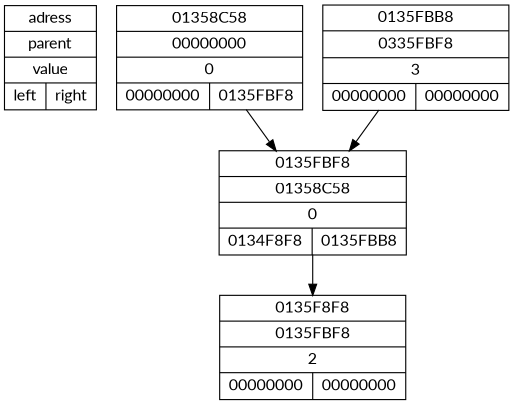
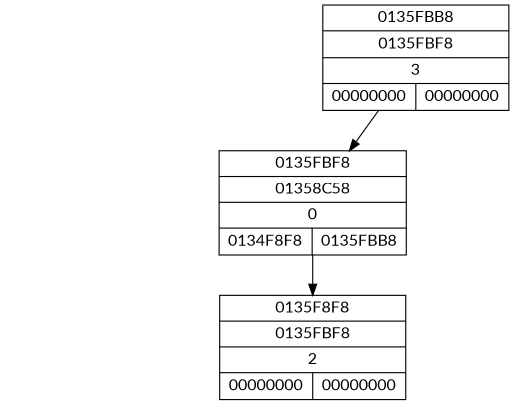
node "0135FBB8": text "0335FBF8" -> "0135FBF8"
node "adress": removed
node "01358C58": removed
